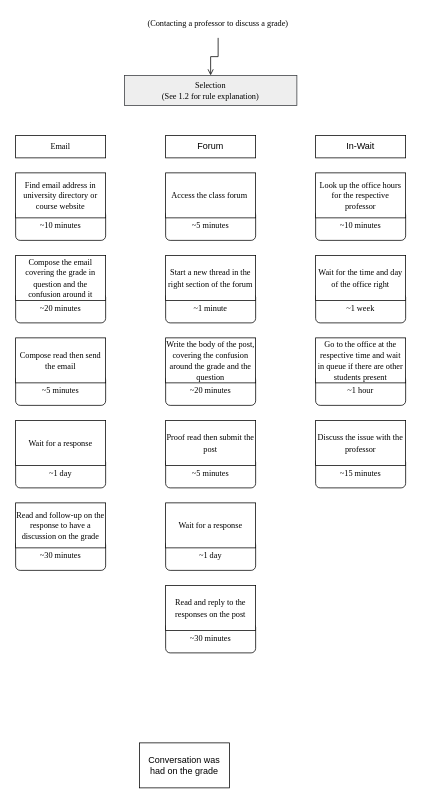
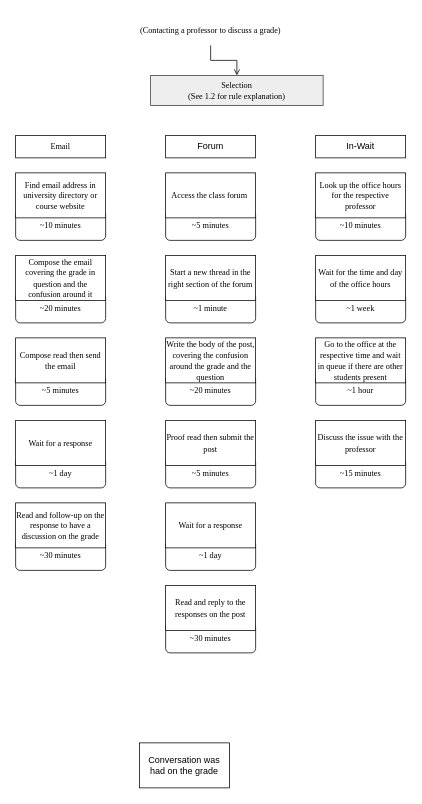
node "(Contacting a professor to discuss a grade)": moved (218, 23) -> (210, 30)
node "Selection (See 1.2 for rule explanation)": moved (210, 90) -> (237, 90)
node "Wait for the time and day of the office right": label "Wait for the time and day of the office right" -> "Wait for the time and day of the office hours"
